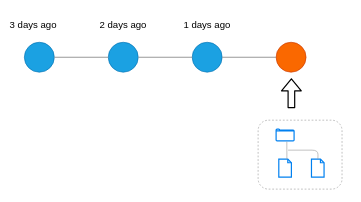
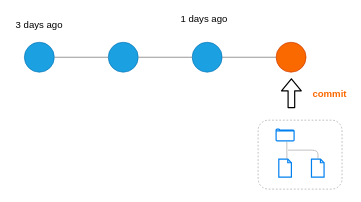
node "3 days ago": moved (33, 24) -> (39, 24)
node "2 days ago": removed
node "1 days ago": moved (207, 24) -> (204, 18)
node "commit": added
